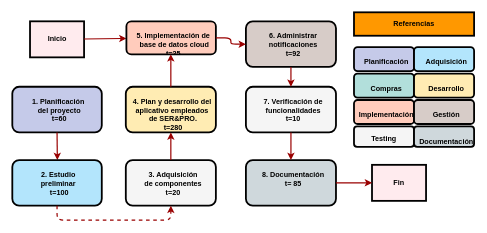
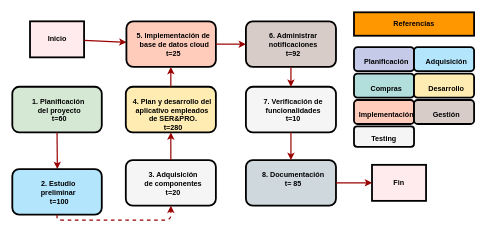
node "5. Implementación de base de datos cloud t=25": size 89x33 -> 89x46
node "1. Planificación del proyecto t=60": fillcolor #c5cae9 -> #d5e8d4
node "Documentación": removed
node "2. Estudio preliminar t=100": moved (57, 183) -> (57, 192)
